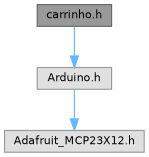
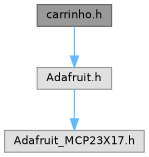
node "Arduino.h": label "Arduino.h" -> "Adafruit.h"
node "Adafruit_MCP23X12.h": label "Adafruit_MCP23X12.h" -> "Adafruit_MCP23X17.h"
